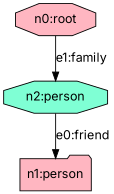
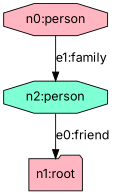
node "n0:root": label "n0:root" -> "n0:person"
node "n1:person": label "n1:person" -> "n1:root"
